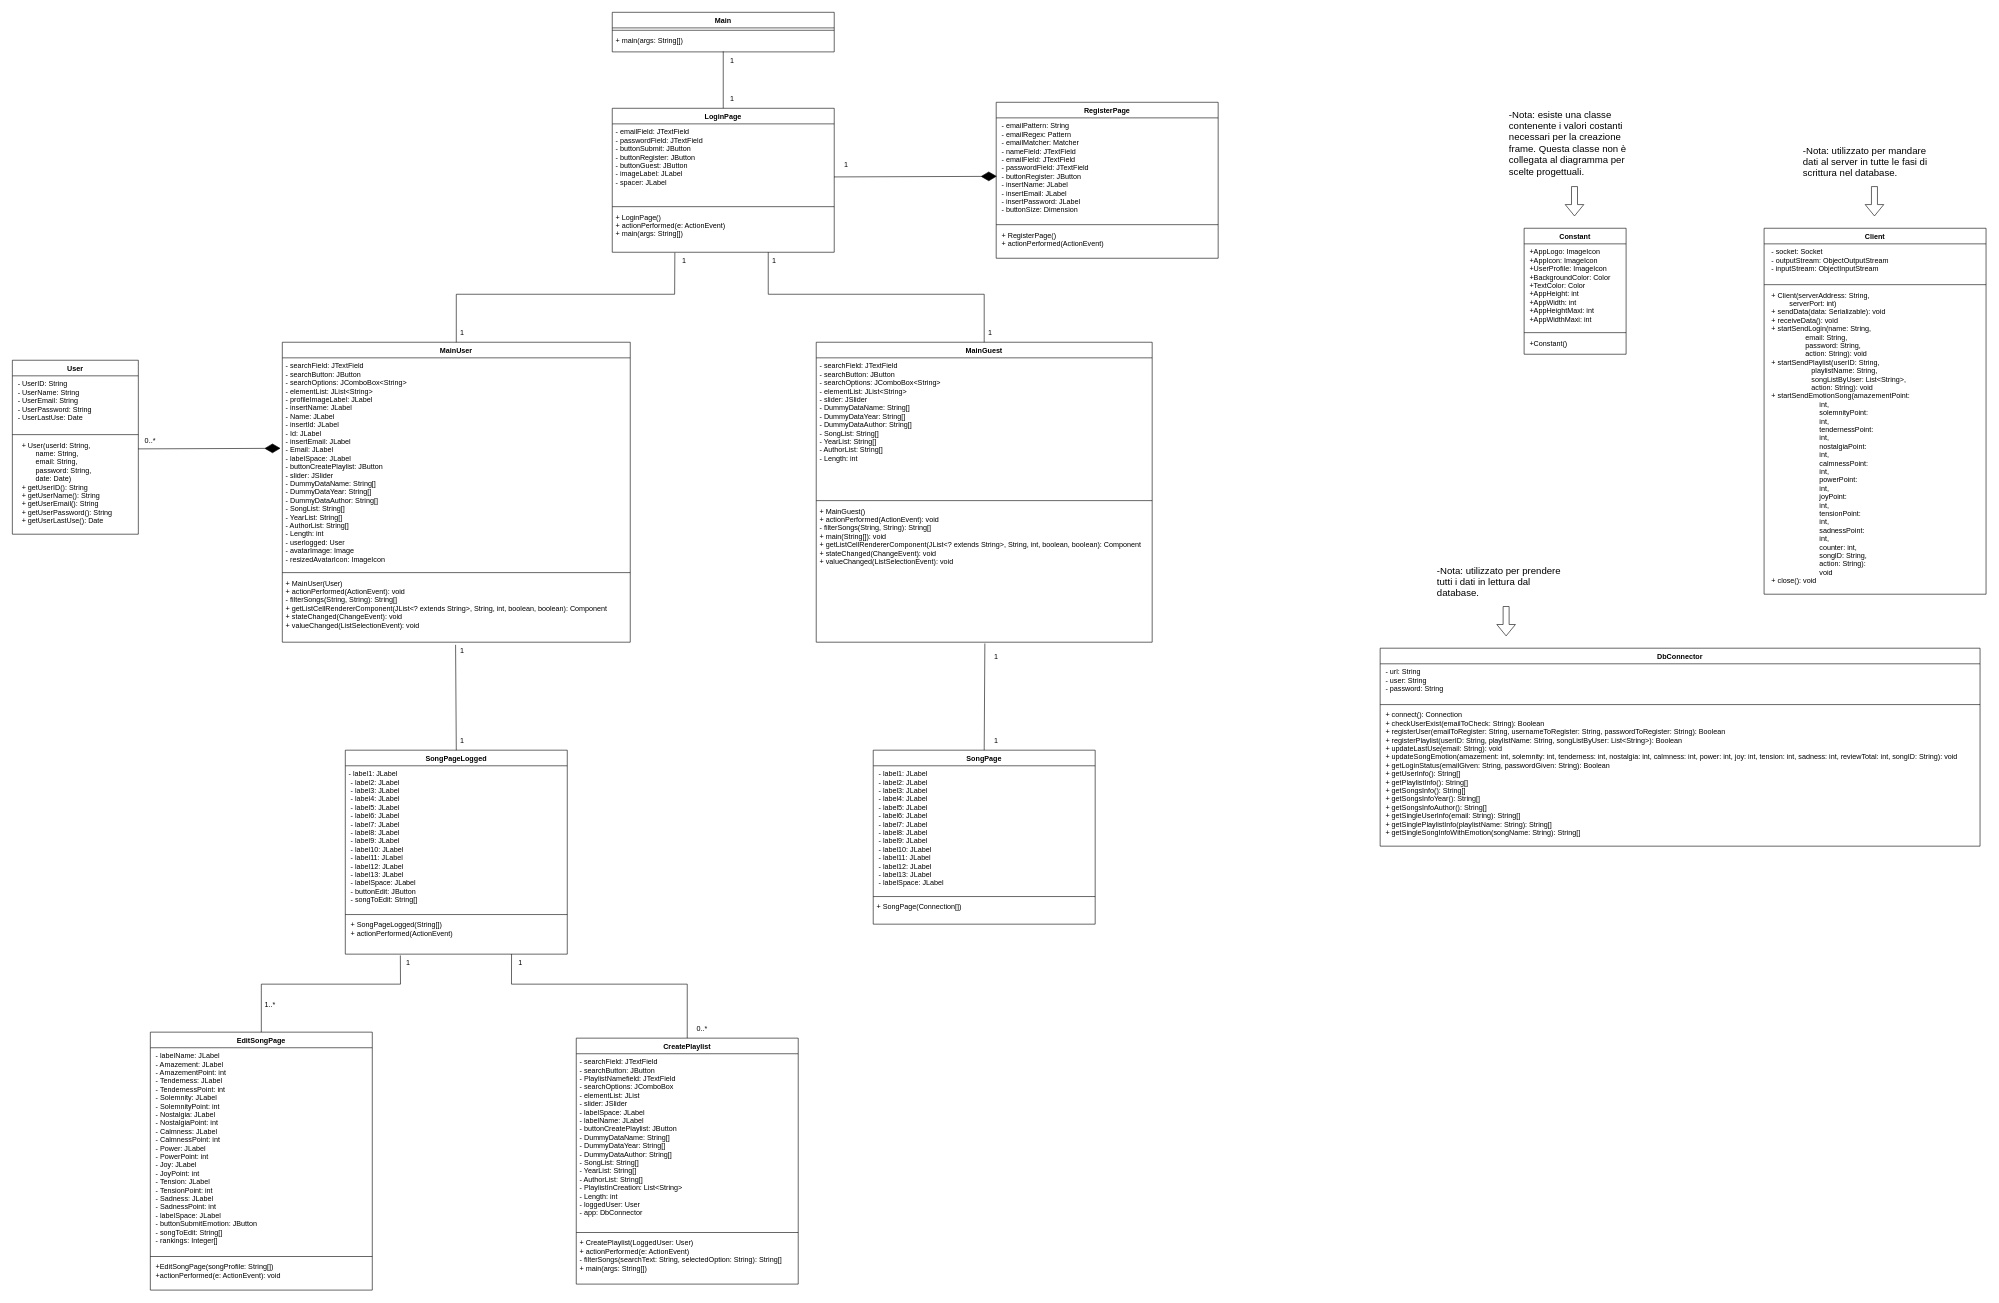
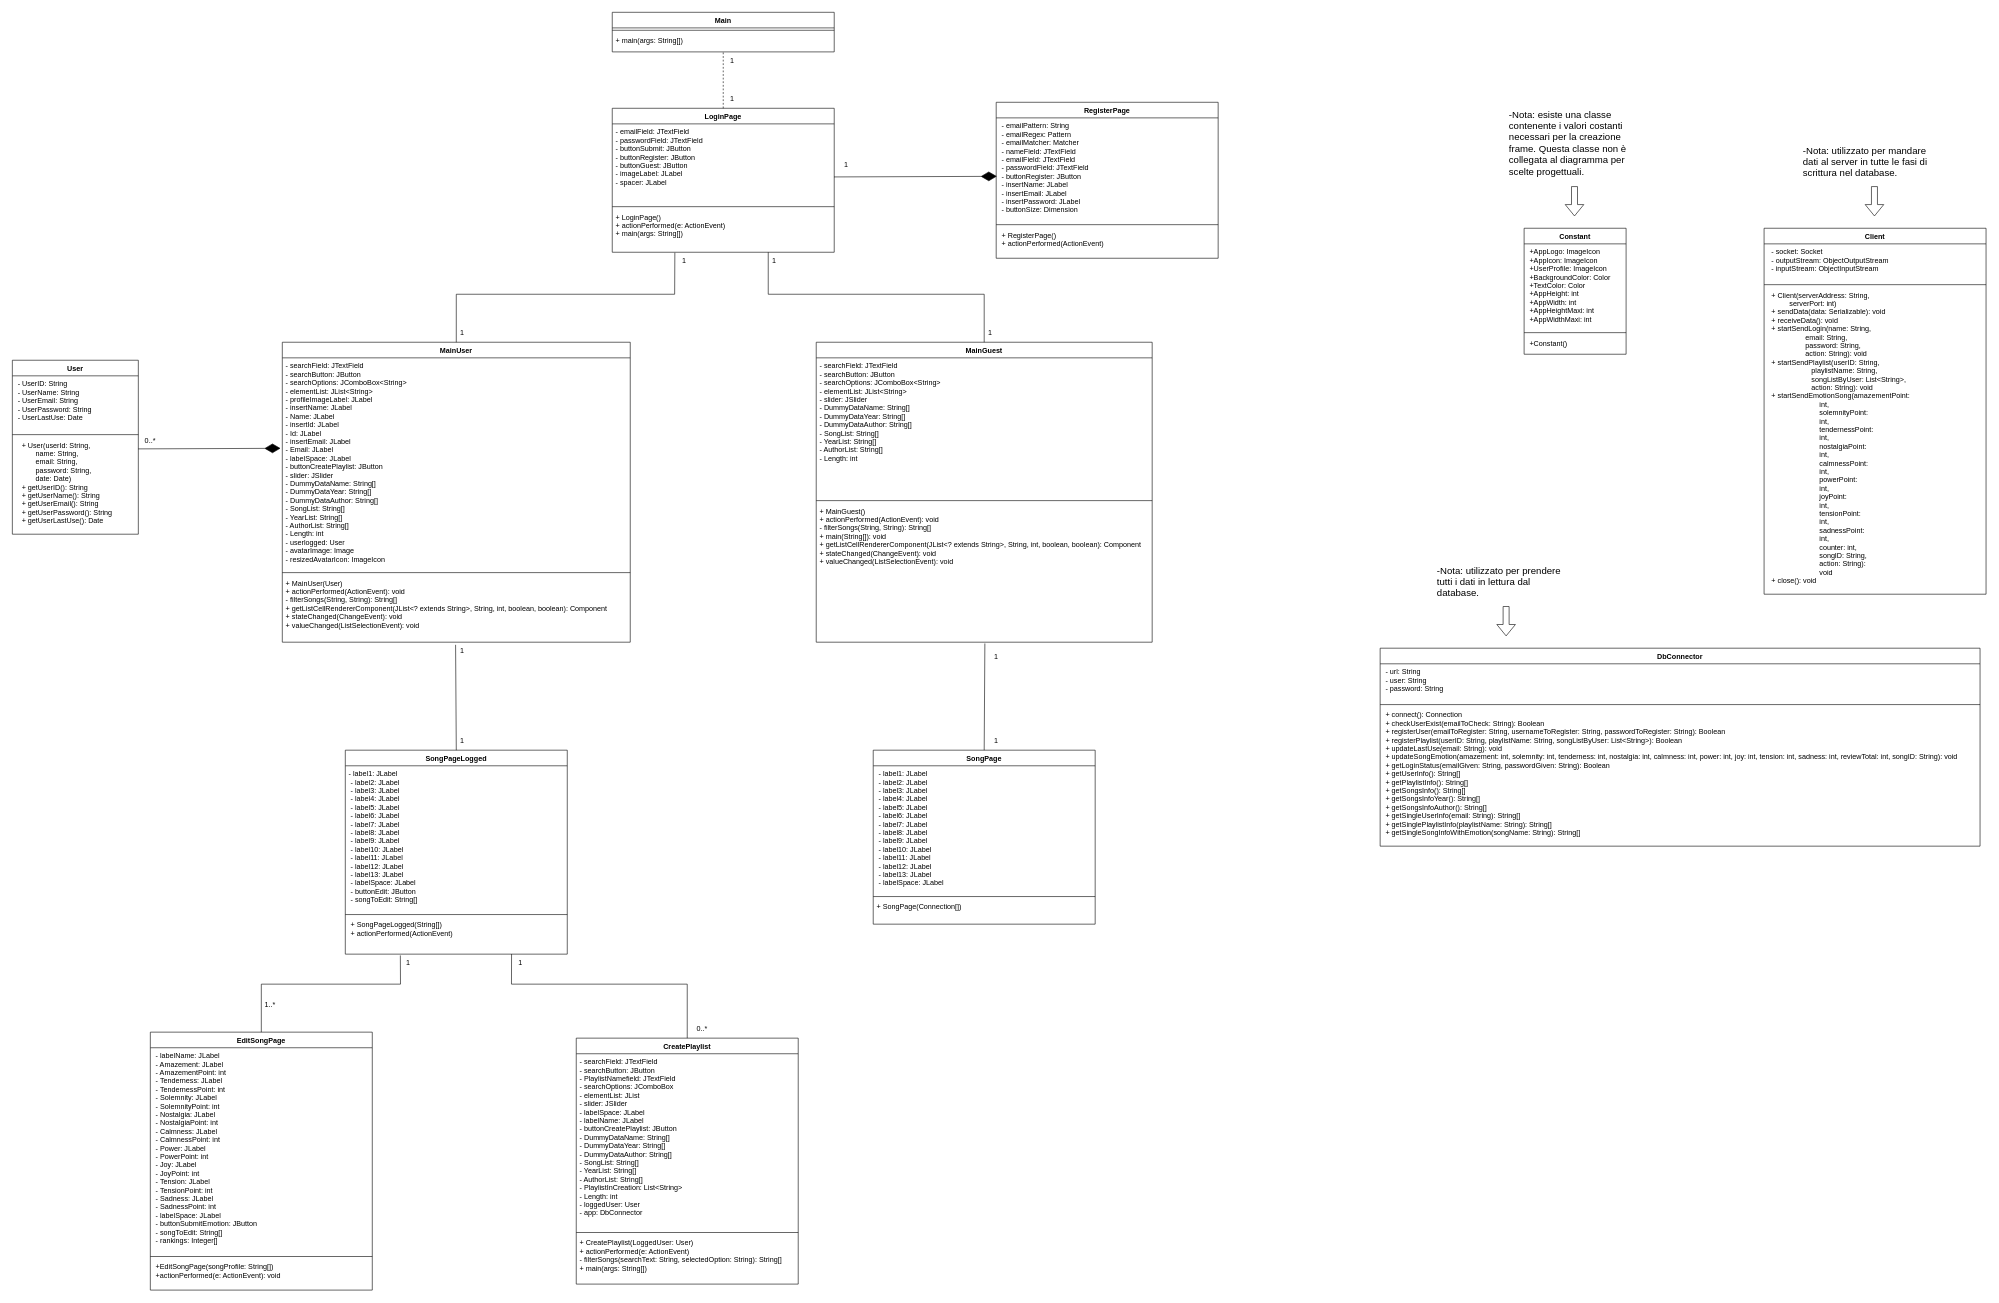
edge "+ main(args: String[])" -- "LoginPage": style solid -> dashed
